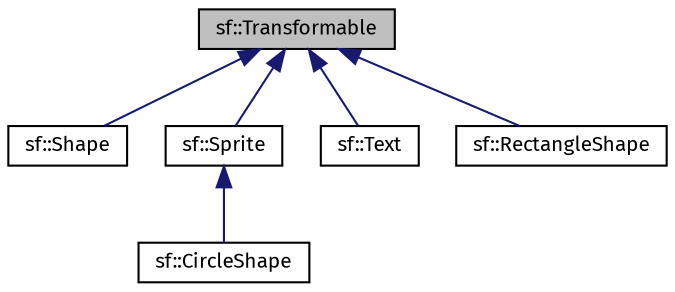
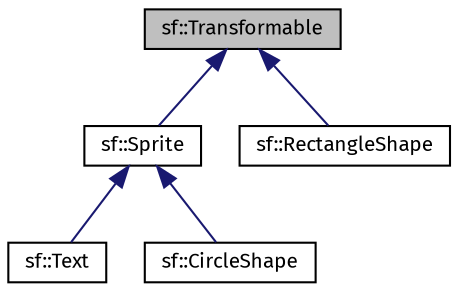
edge "sf::Text" -> "sf::Transformable": now "sf::Text" -> "sf::Sprite"
node "sf::Shape": removed
